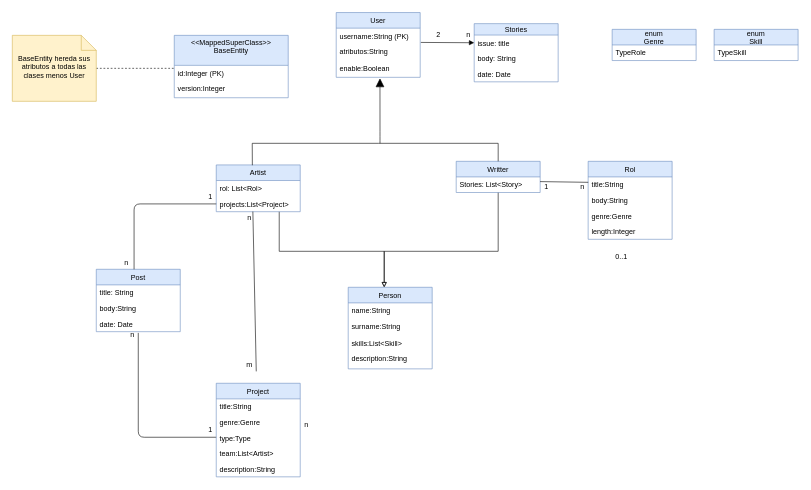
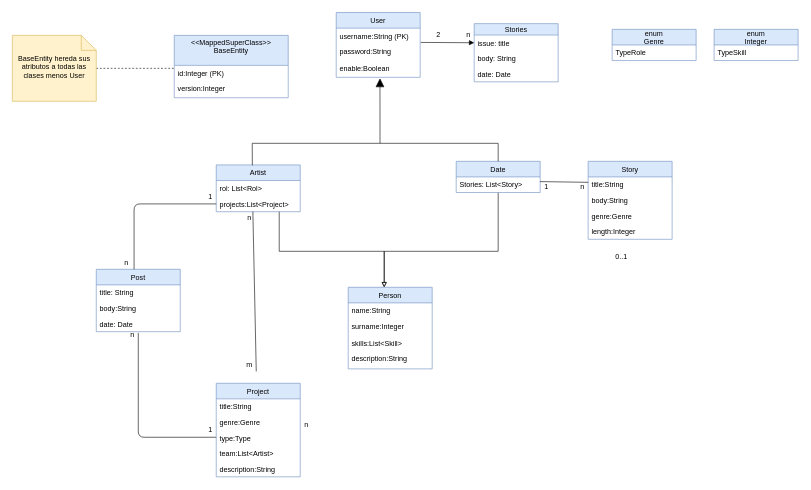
node "enum Skill": label "enum Skill" -> "enum Integer"
node "atributos:String": label "atributos:String" -> "password:String"
node "Writter": label "Writter" -> "Date"
node "Rol": label "Rol" -> "Story"
node "surname:String": label "surname:String" -> "surname:Integer"
